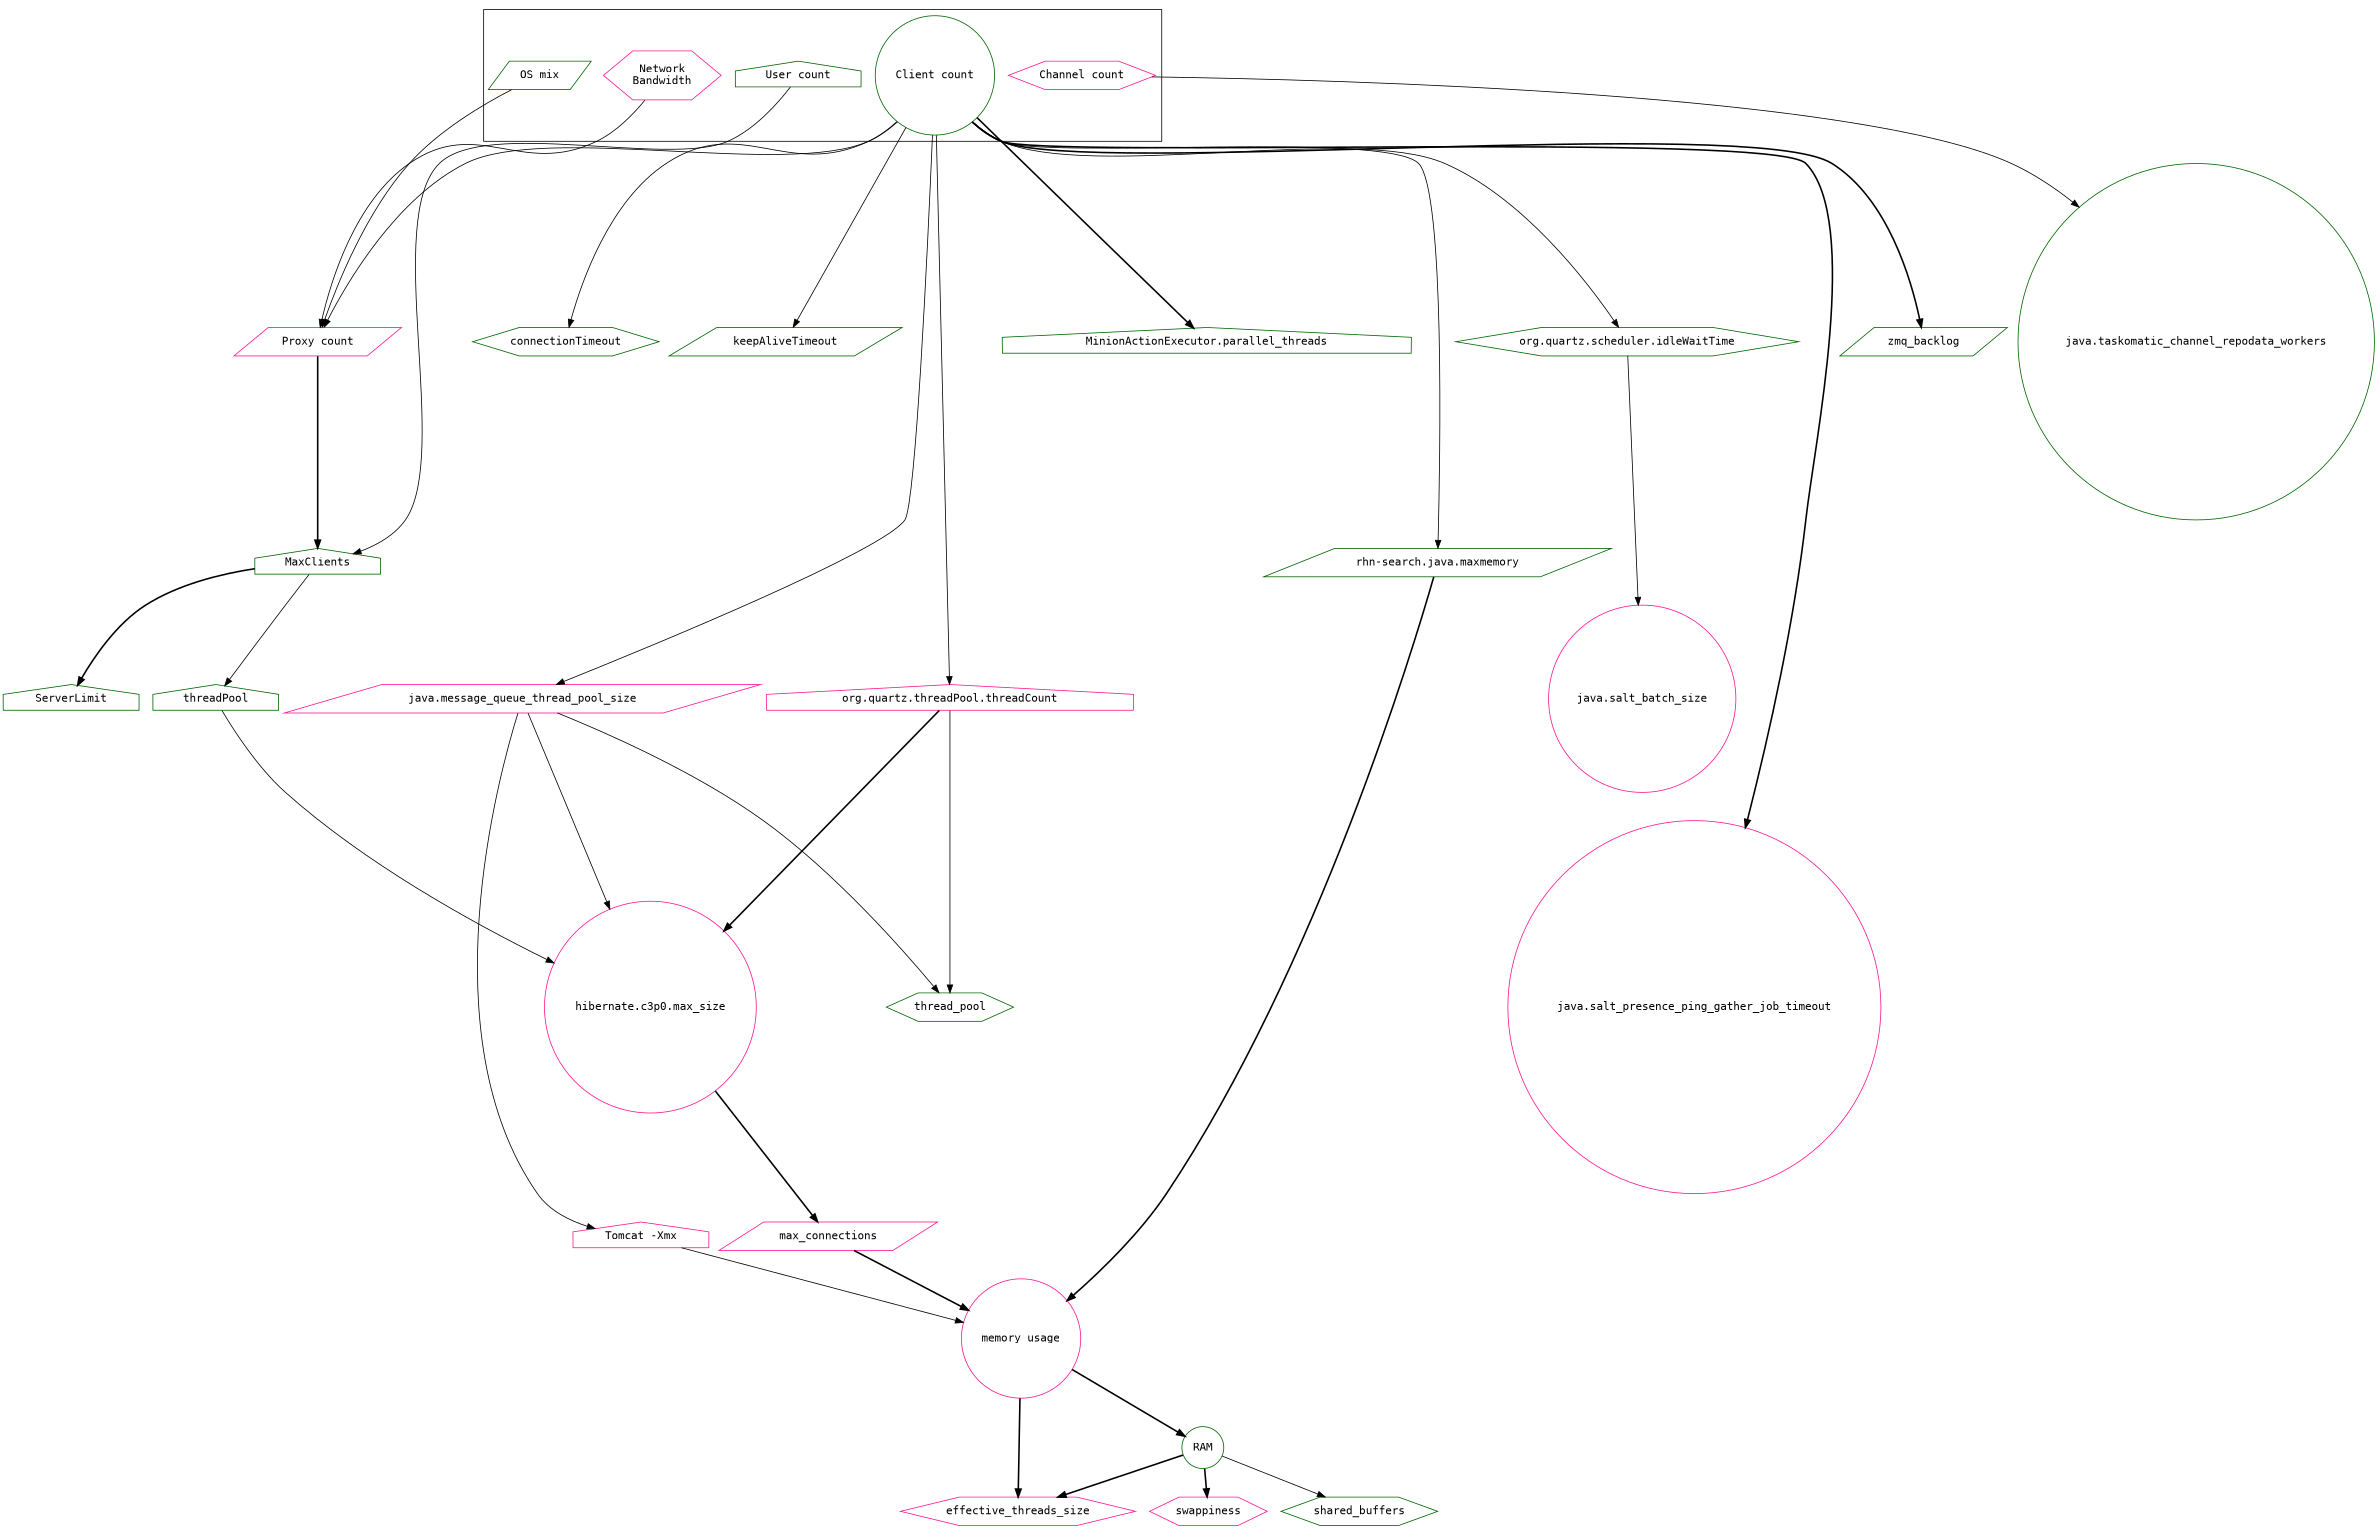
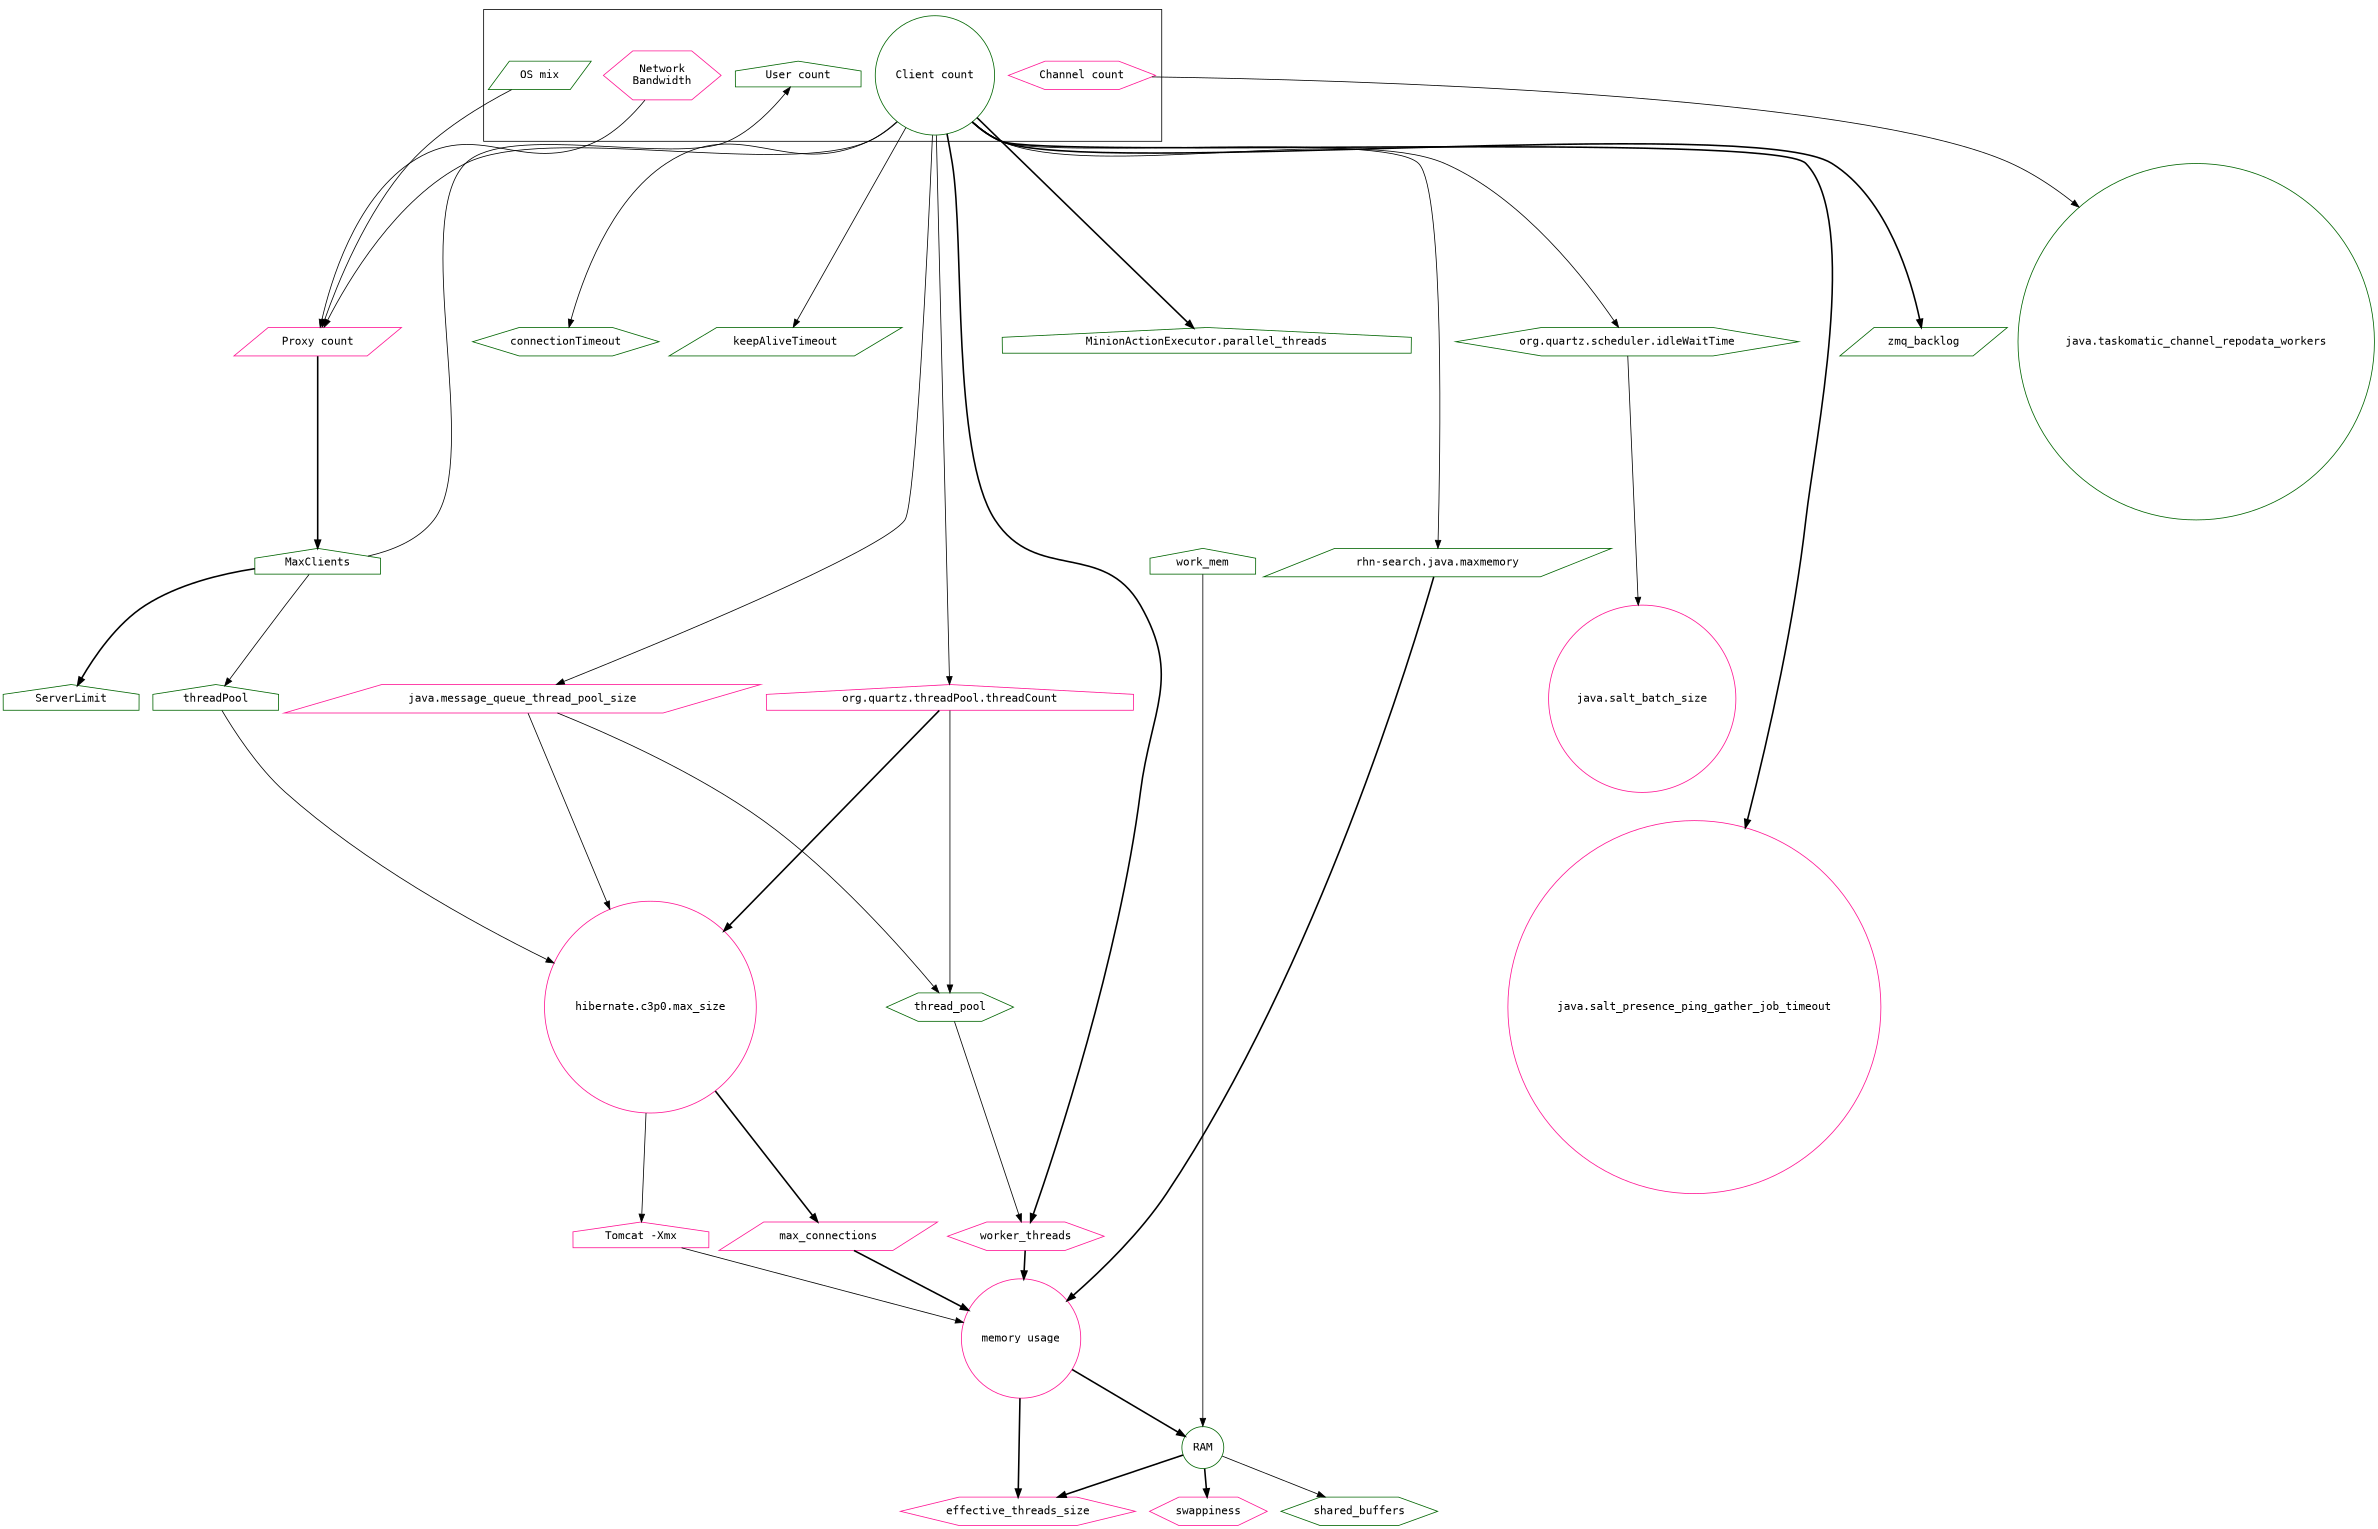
edge "User count" -> "MaxClients": reversed
node "work_mem": added
edge "java.message_queue_thread_pool_size" -> "Tomcat -Xmx": now "hibernate.c3p0.max_size" -> "Tomcat -Xmx"
node "worker_threads": added
